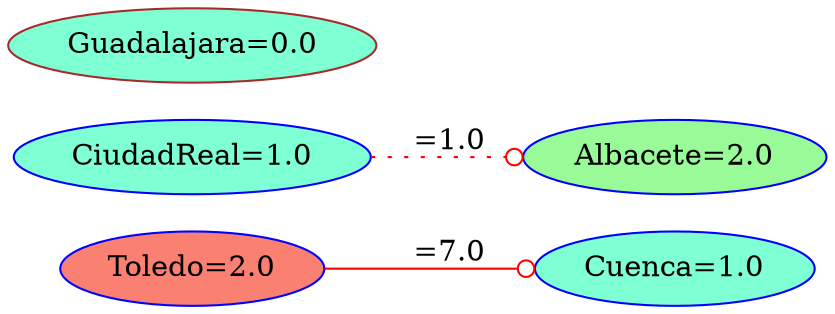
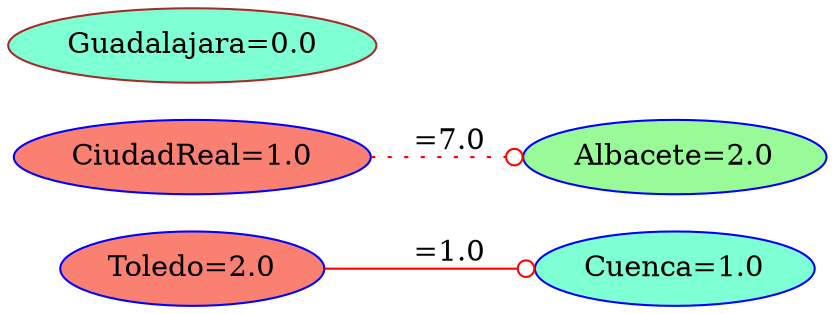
edge "CiudadReal=1.0" -> "Albacete=2.0": label "=1.0" -> "=7.0"
node "CiudadReal=1.0": fillcolor aquamarine -> salmon
edge "Toledo=2.0" -> "Cuenca=1.0": label "=7.0" -> "=1.0"
